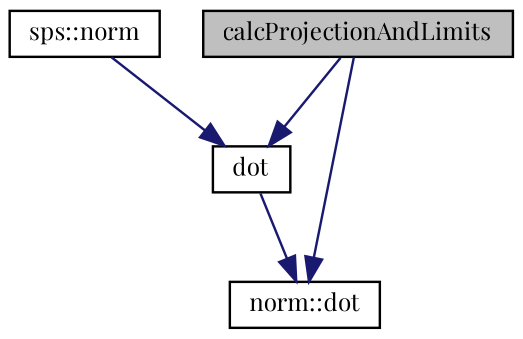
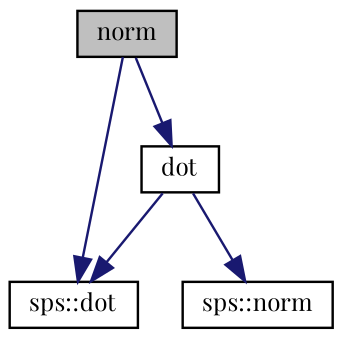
node "calcProjectionAndLimits": label "calcProjectionAndLimits" -> "norm"
edge "sps::norm" -> "dot": reversed
node "norm::dot": label "norm::dot" -> "sps::dot"
